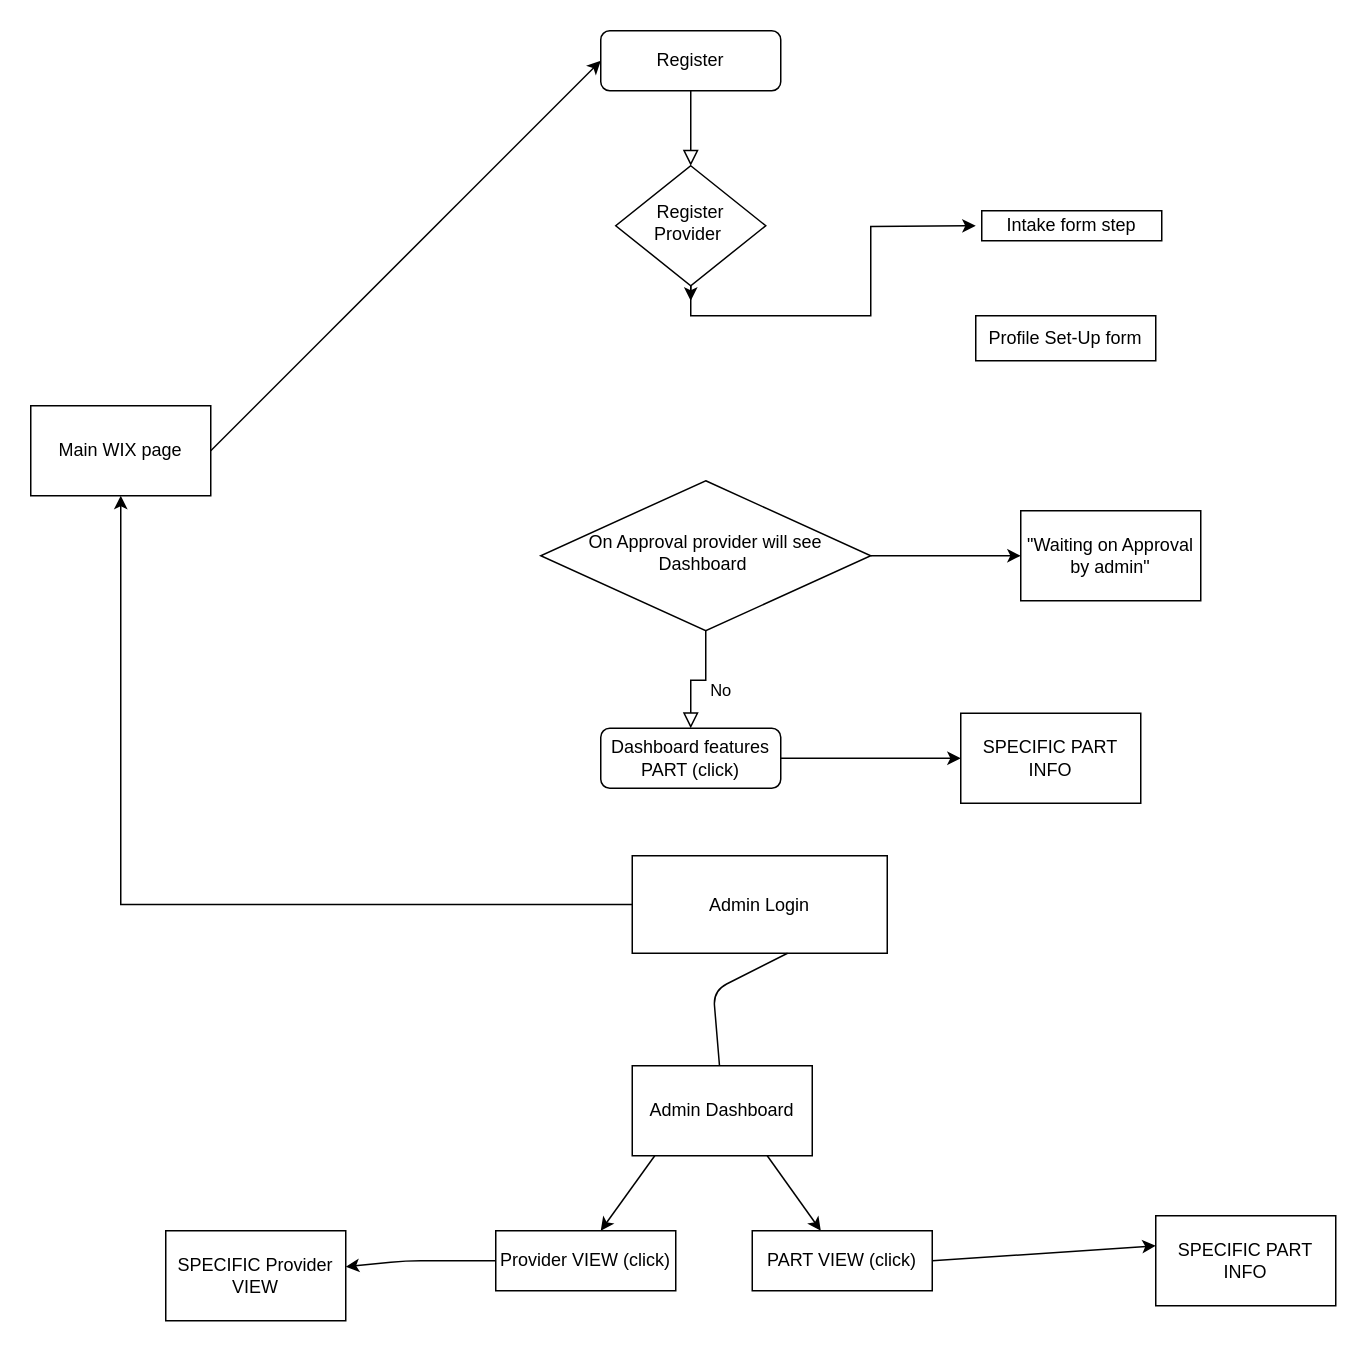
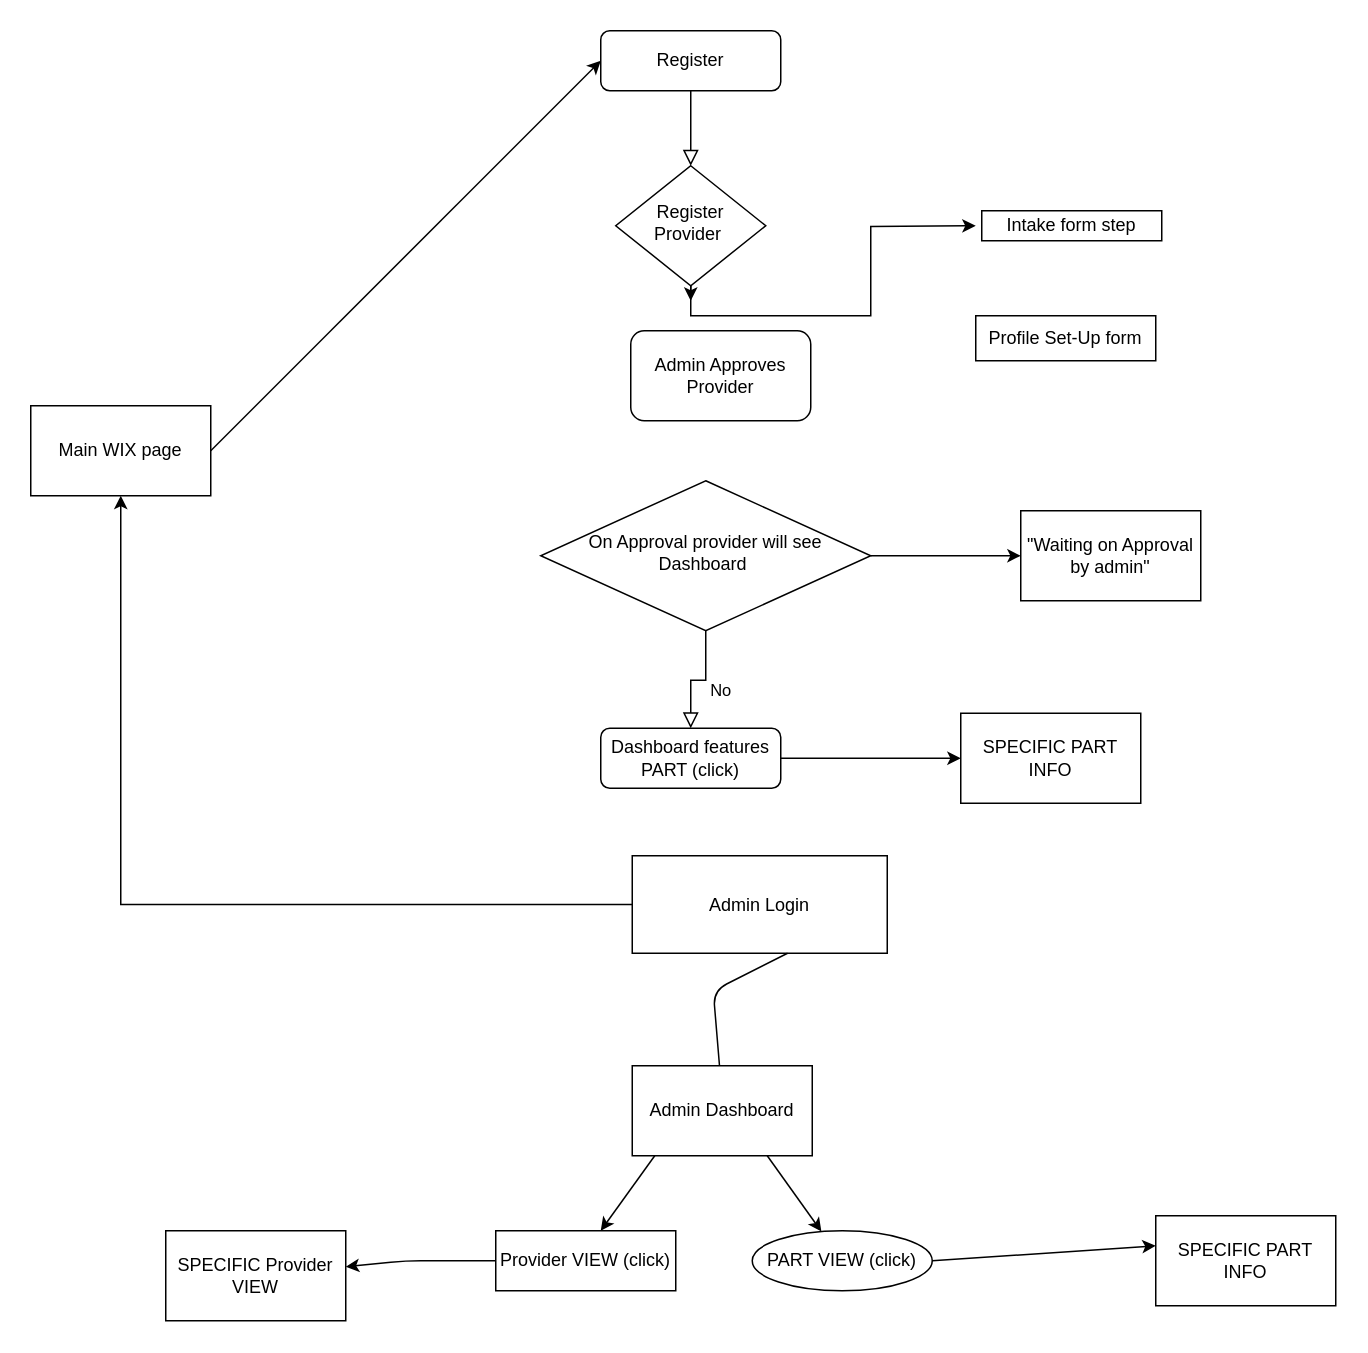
node "Admin Approves Provider": added
node "PART VIEW (click)": shape rectangle -> ellipse
